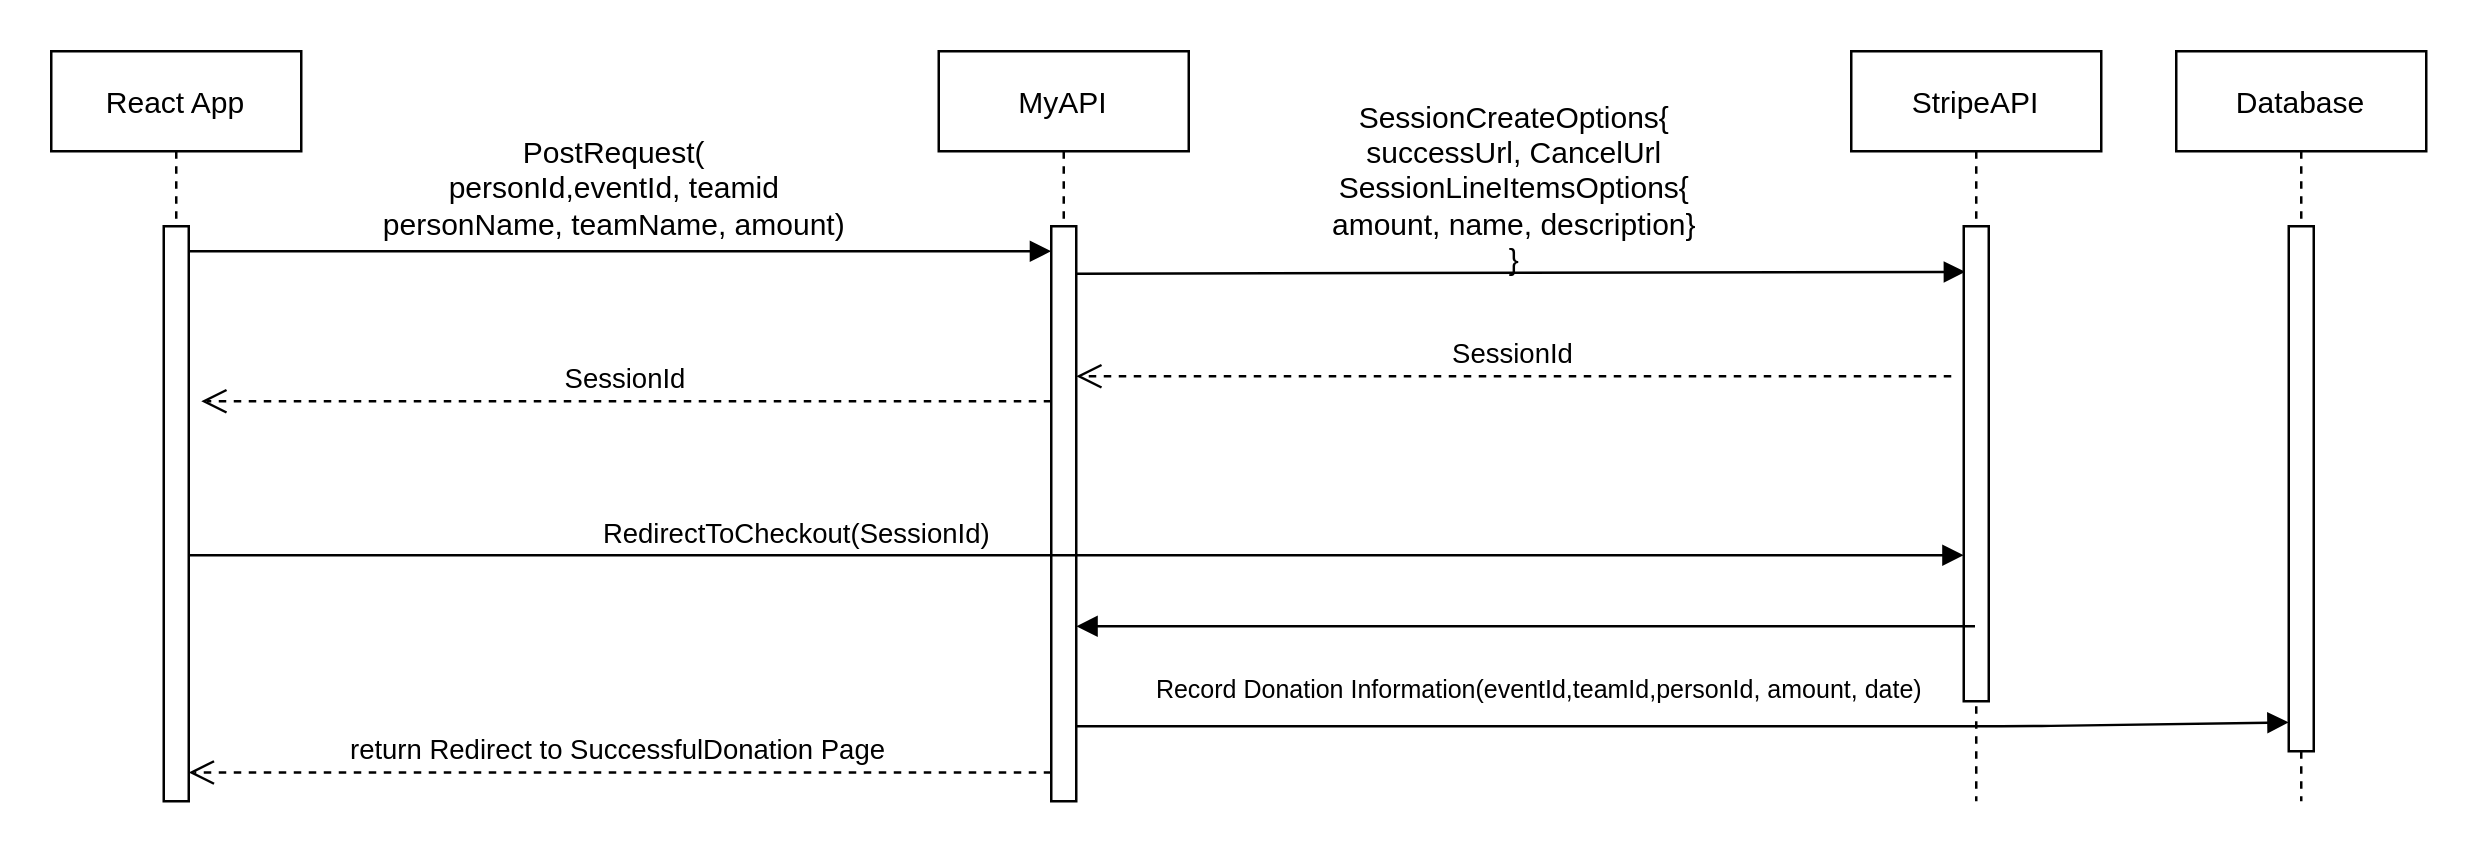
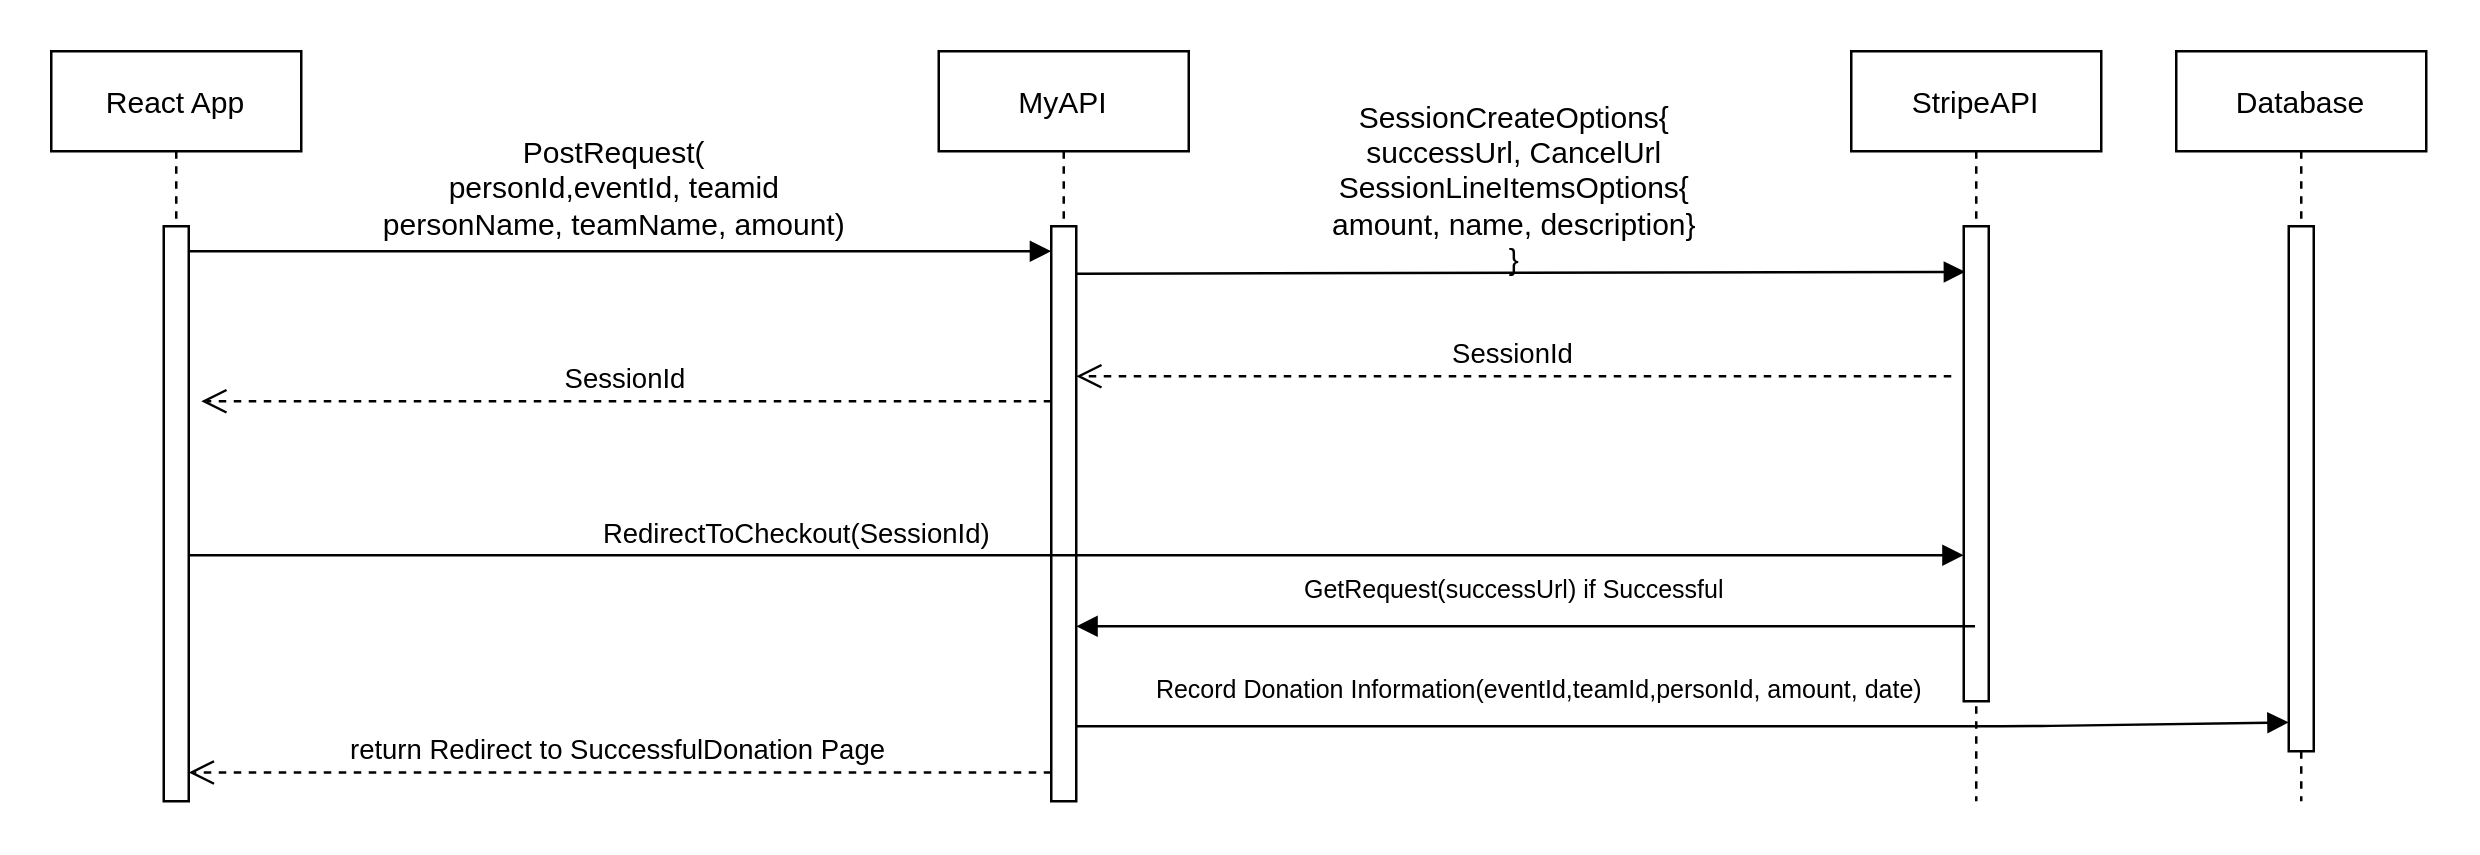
node "GetRequest(successUrl) if Successful": added
